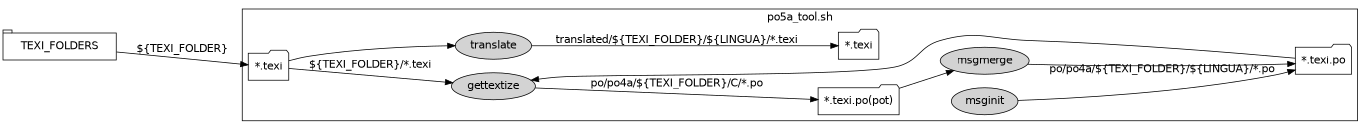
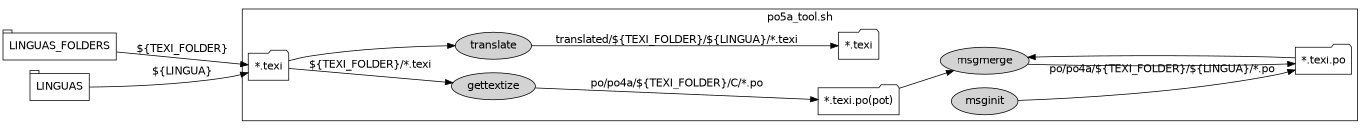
node "TEXI_FOLDERS": label "TEXI_FOLDERS" -> "LINGUAS_FOLDERS"
edge "*.texi.po" -> "gettextize": now "*.texi.po" -> "msgmerge"
node "LINGUAS": added
